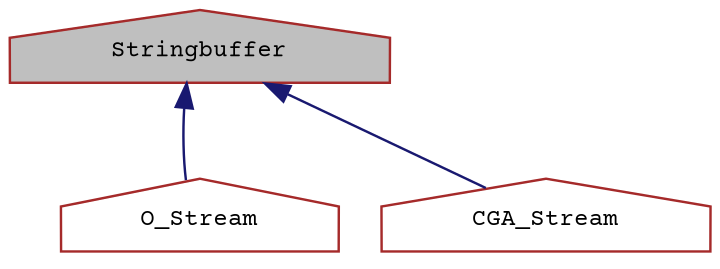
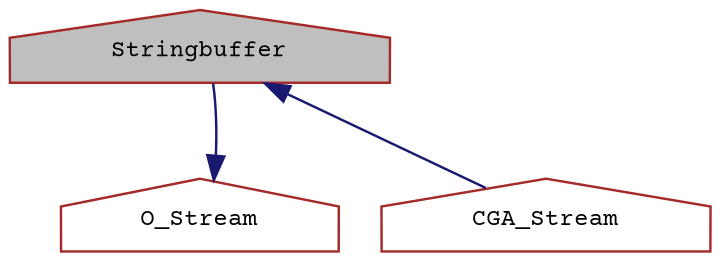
edge "O_Stream" -> "Stringbuffer": reversed
